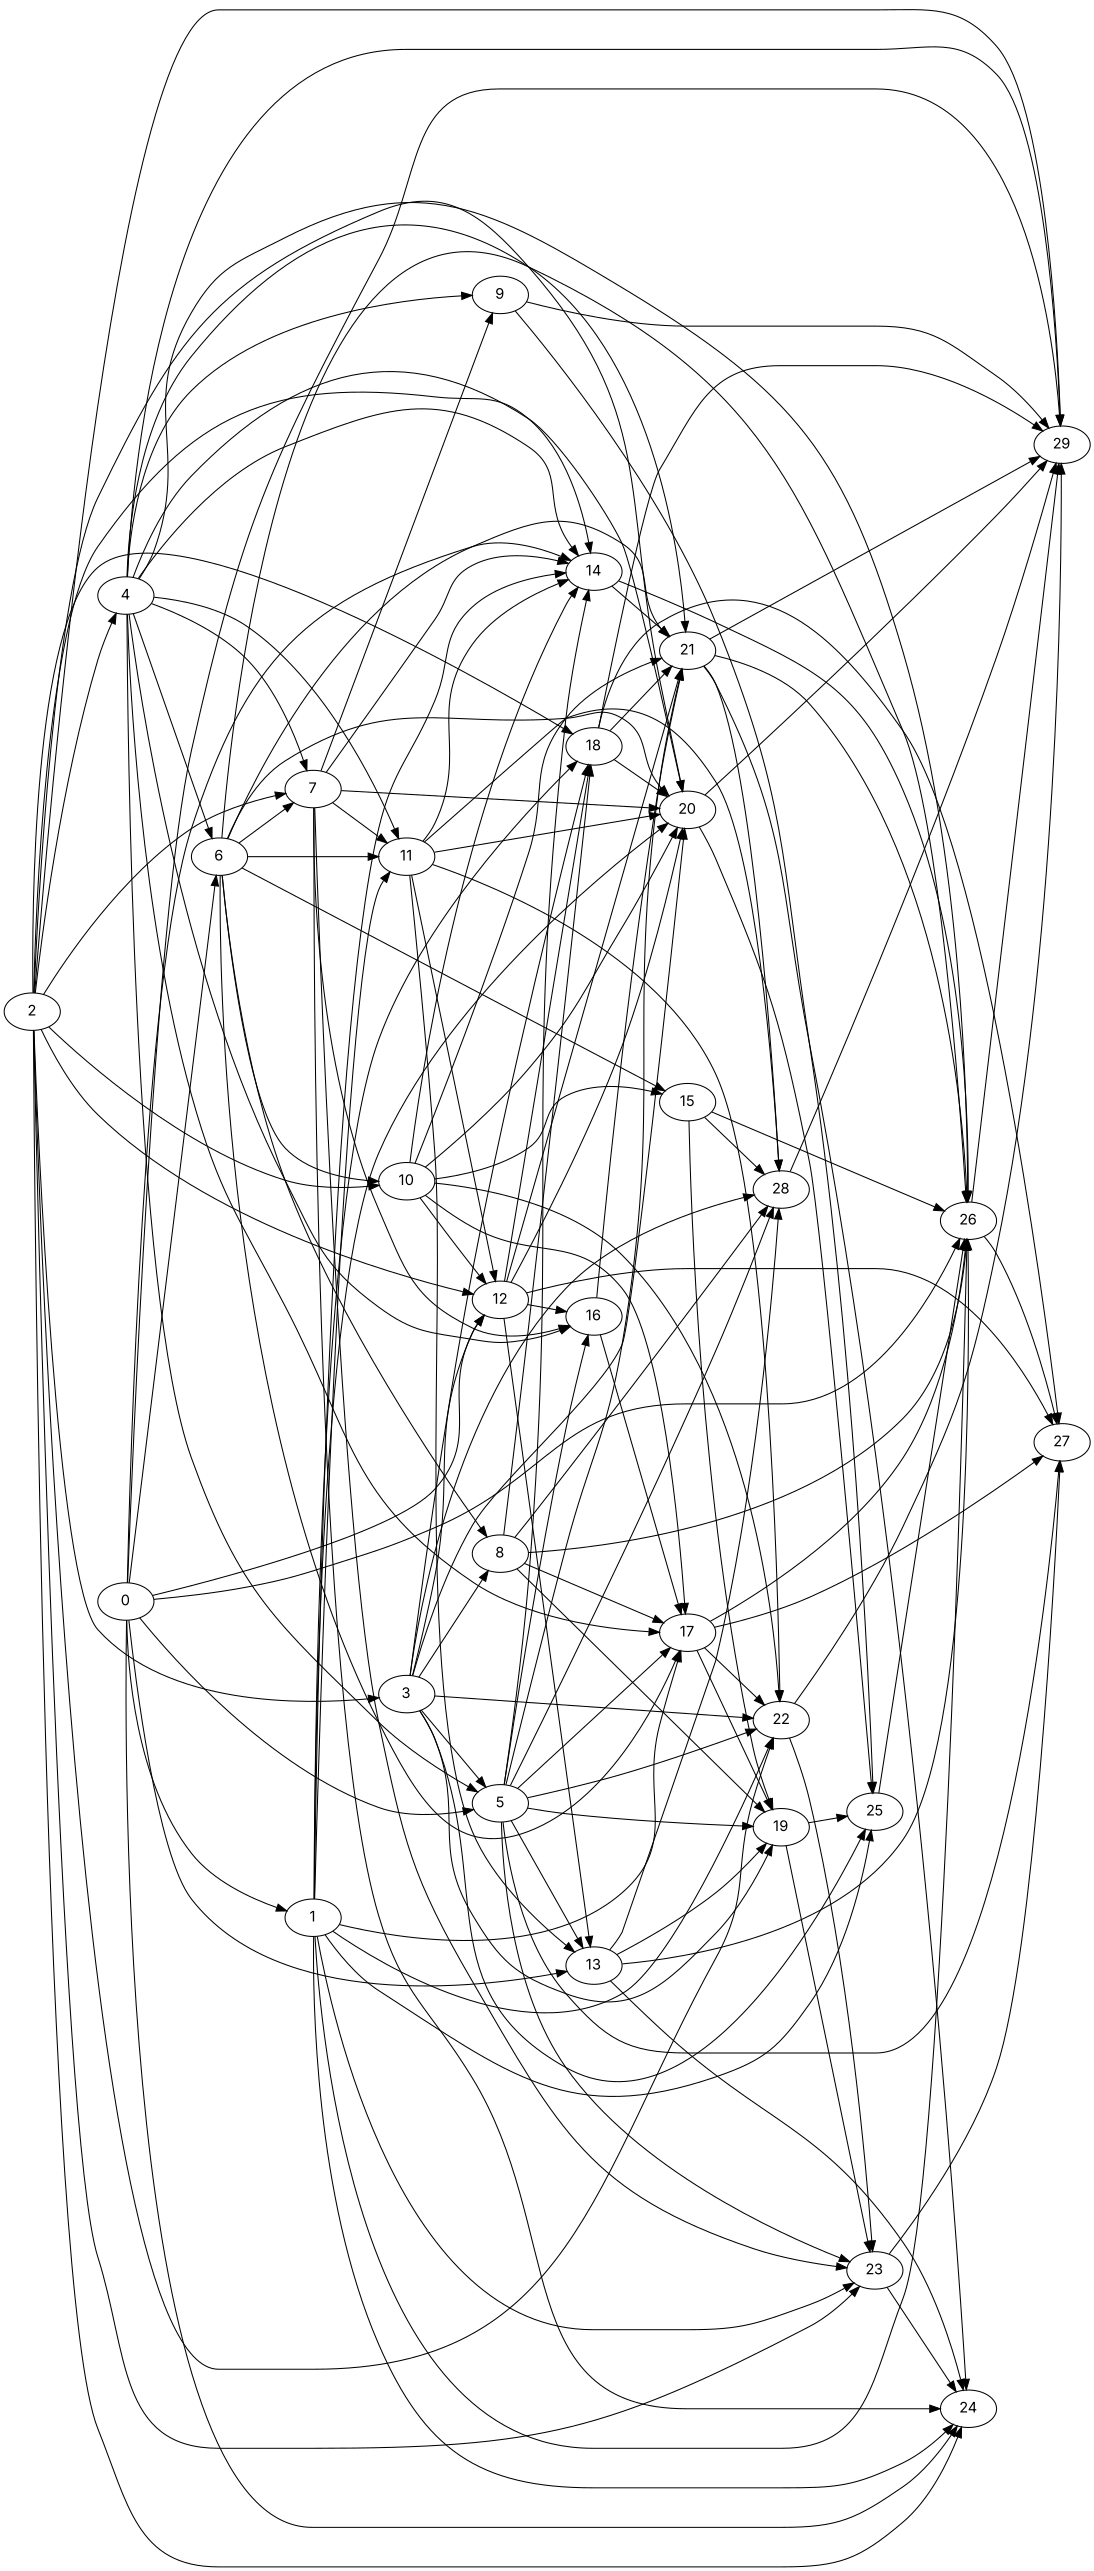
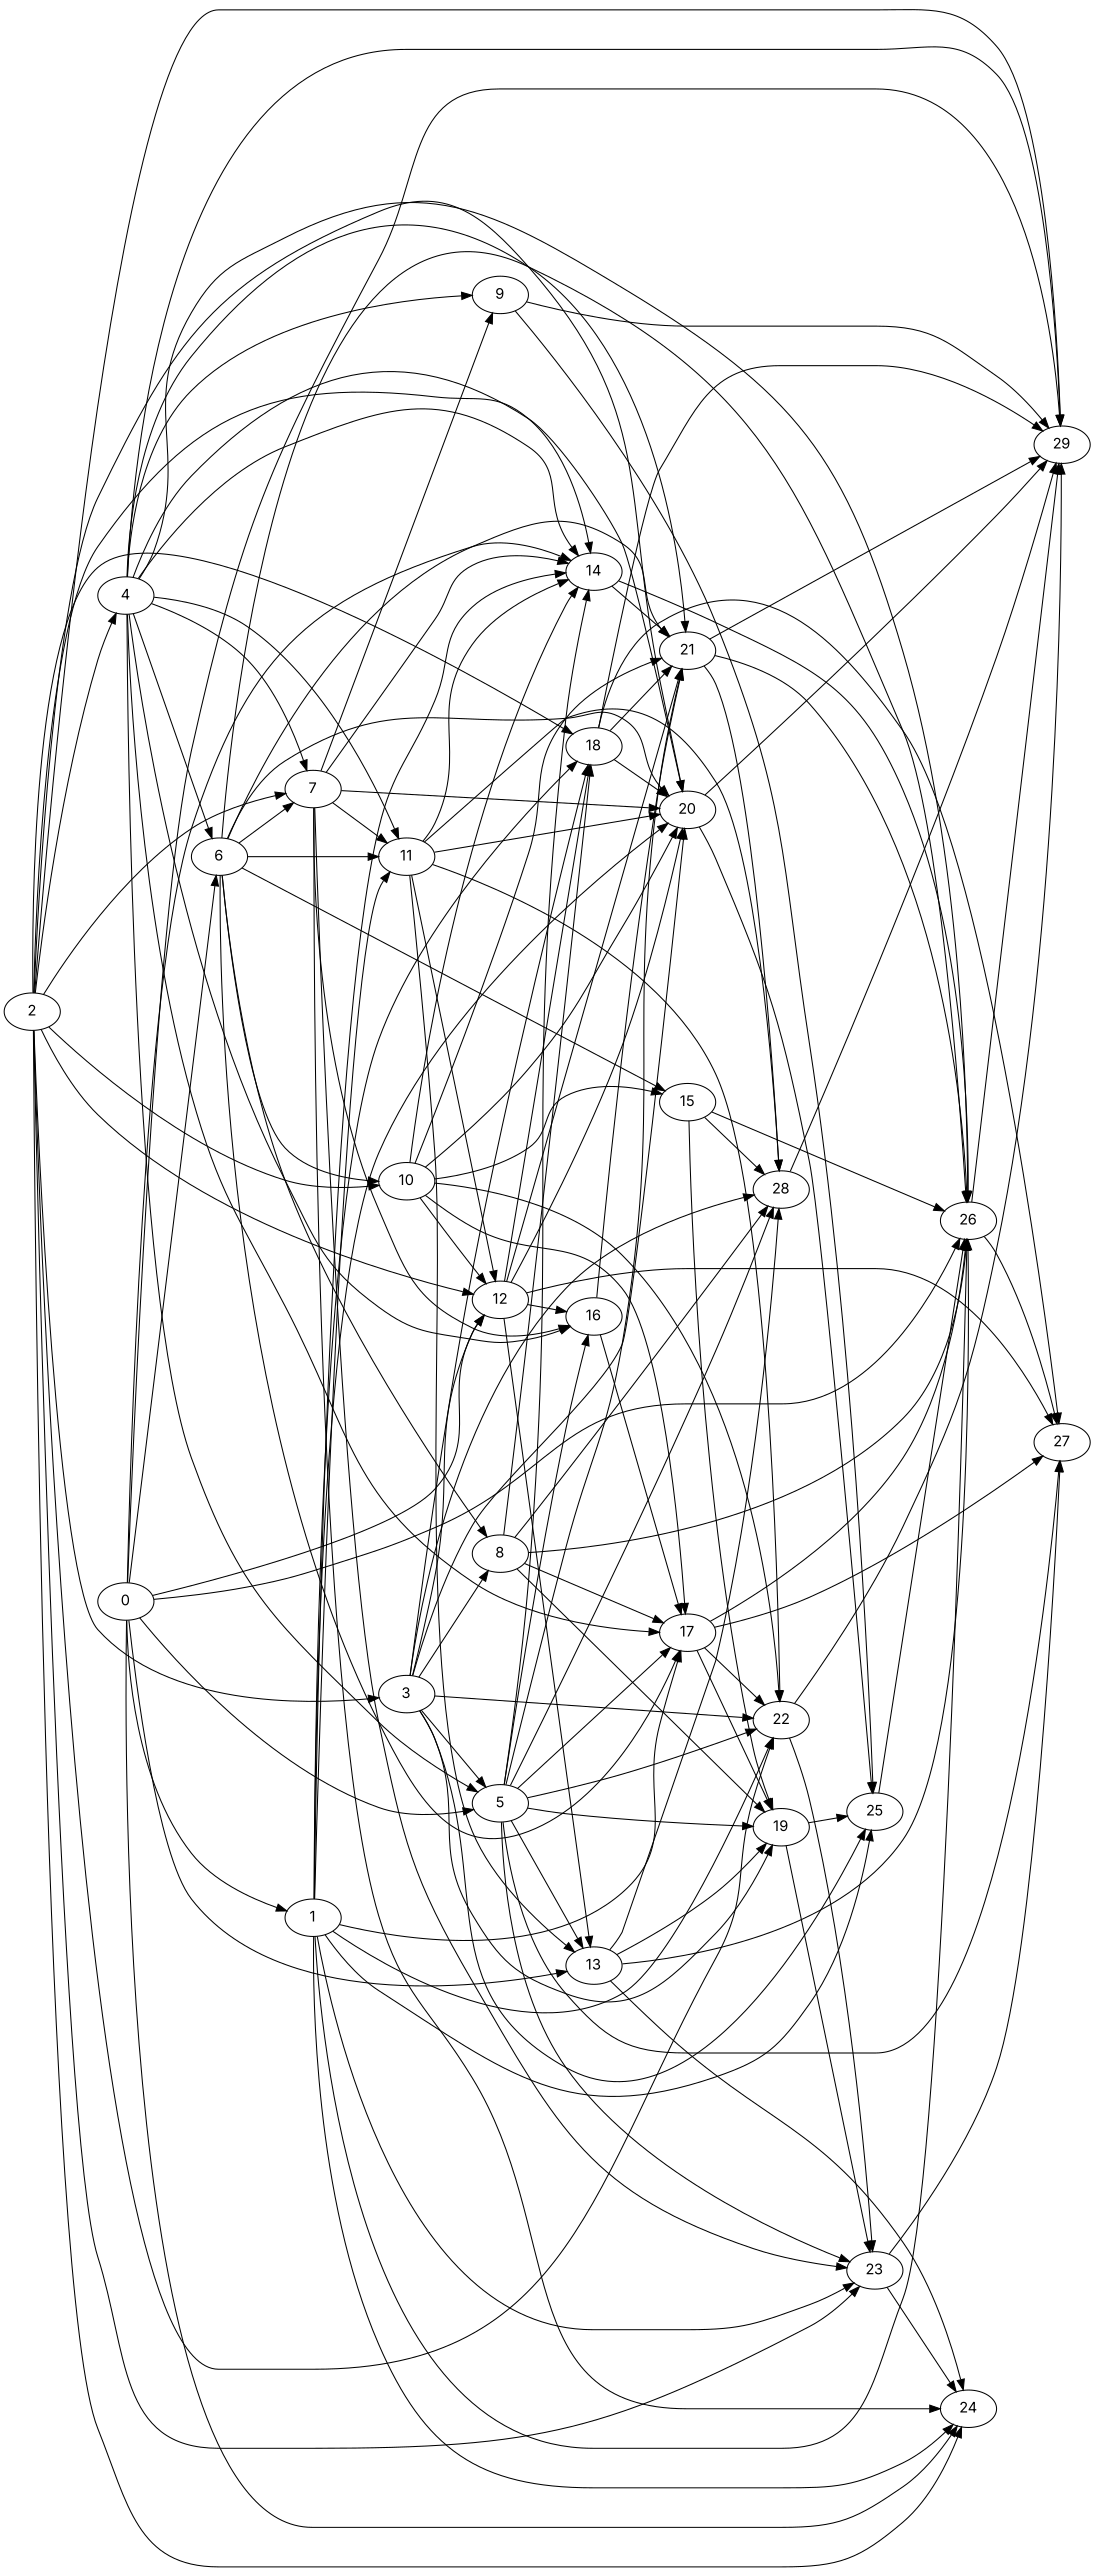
edge "21" -> "24": removed
